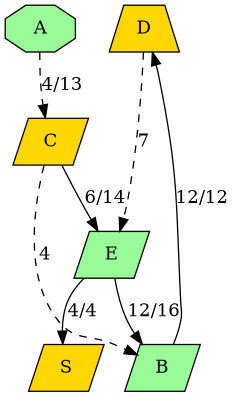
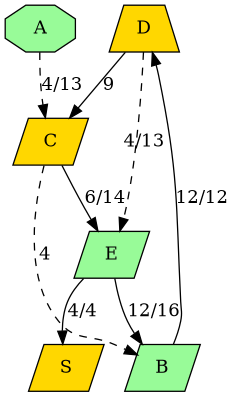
edge "D" -> "C": added, label "9"
edge "D" -> "E": label "7" -> "4/13"
